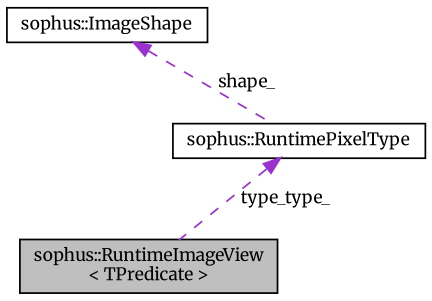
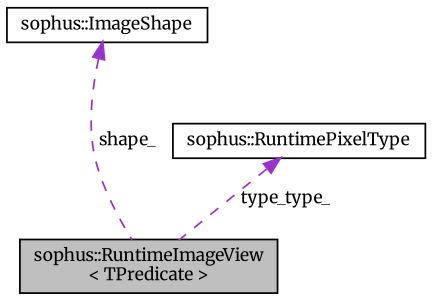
edge "sophus::RuntimePixelType" -> "sophus::ImageShape": now "sophus::RuntimeImageView < TPredicate >" -> "sophus::ImageShape"
